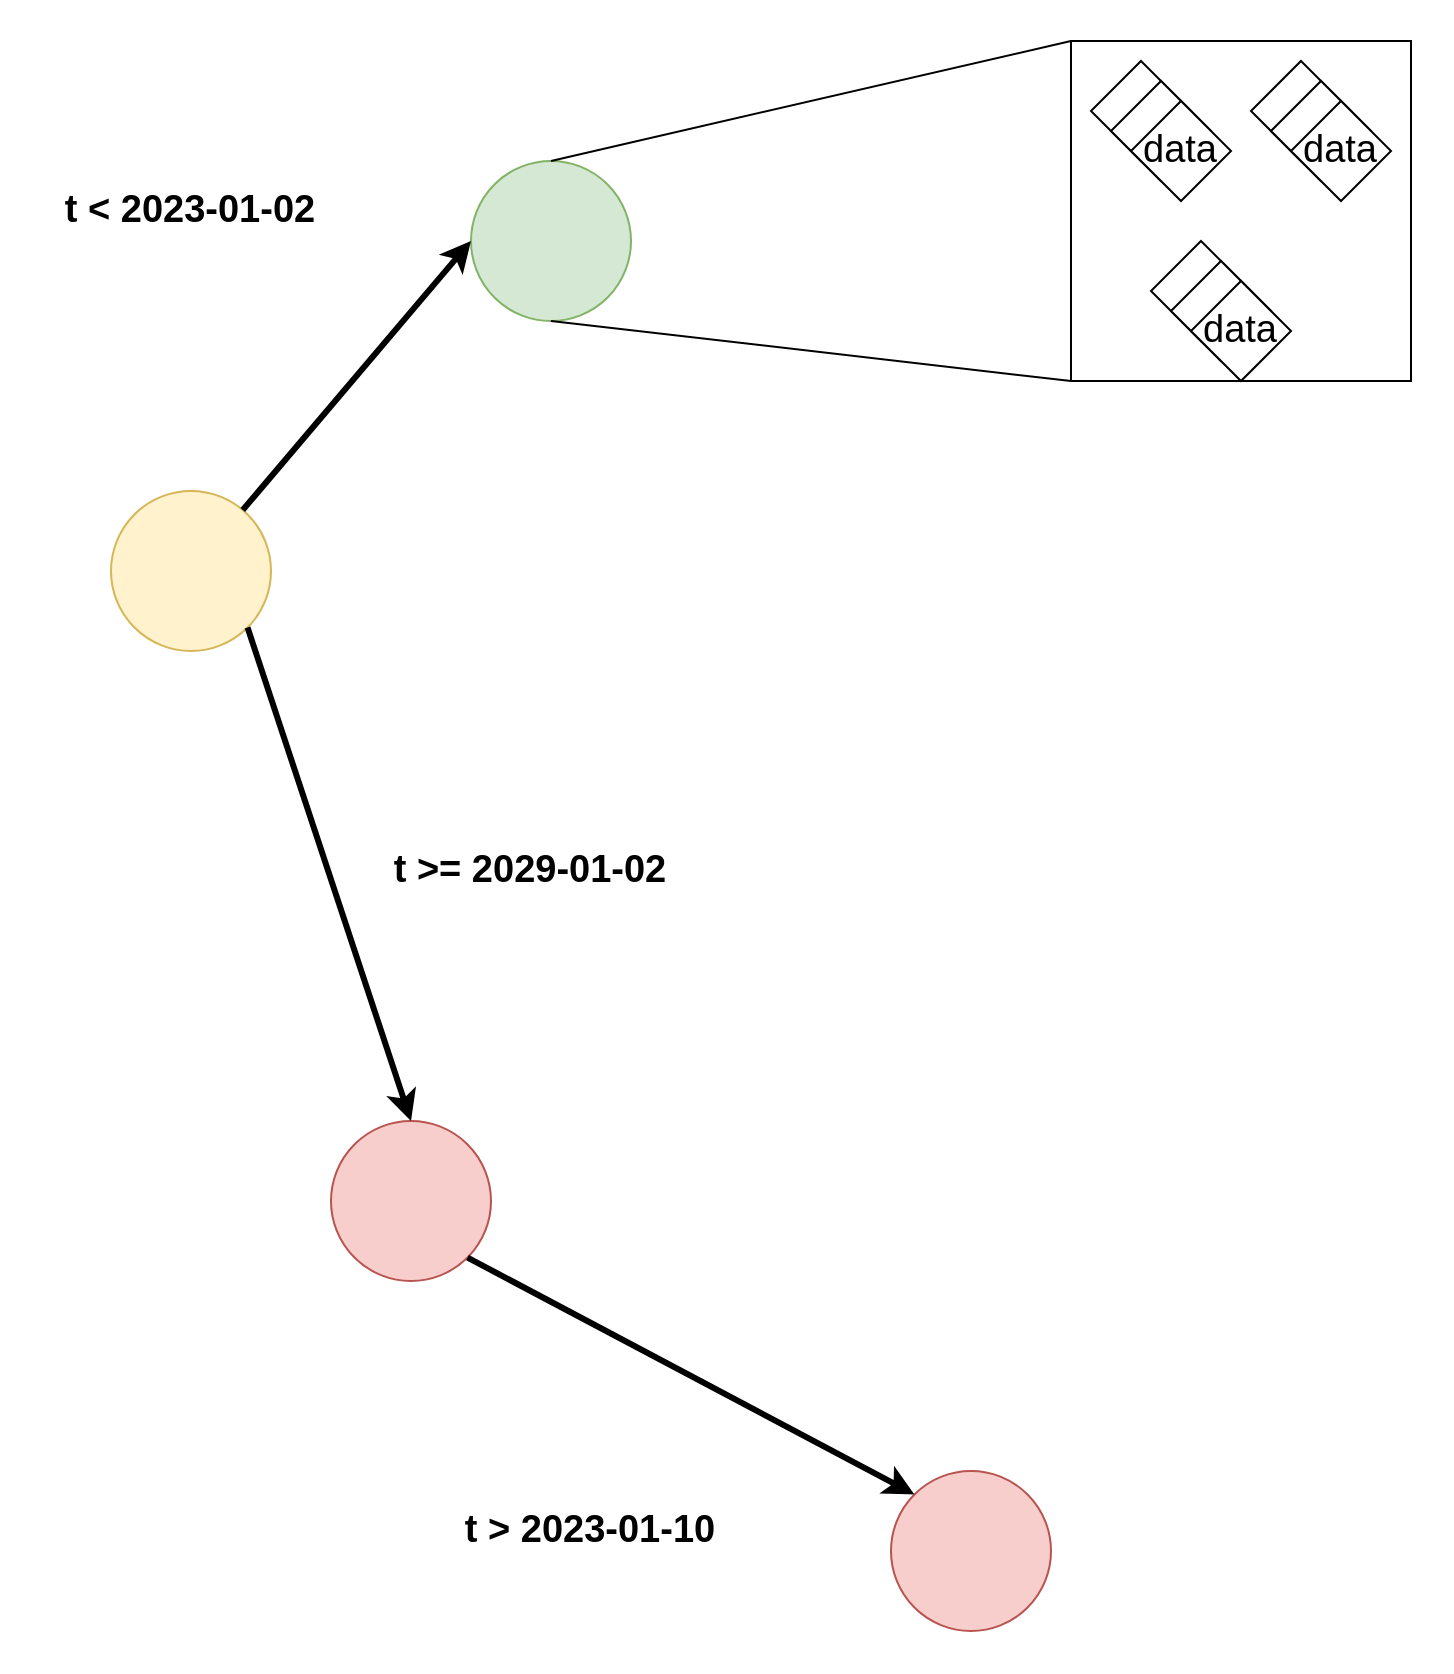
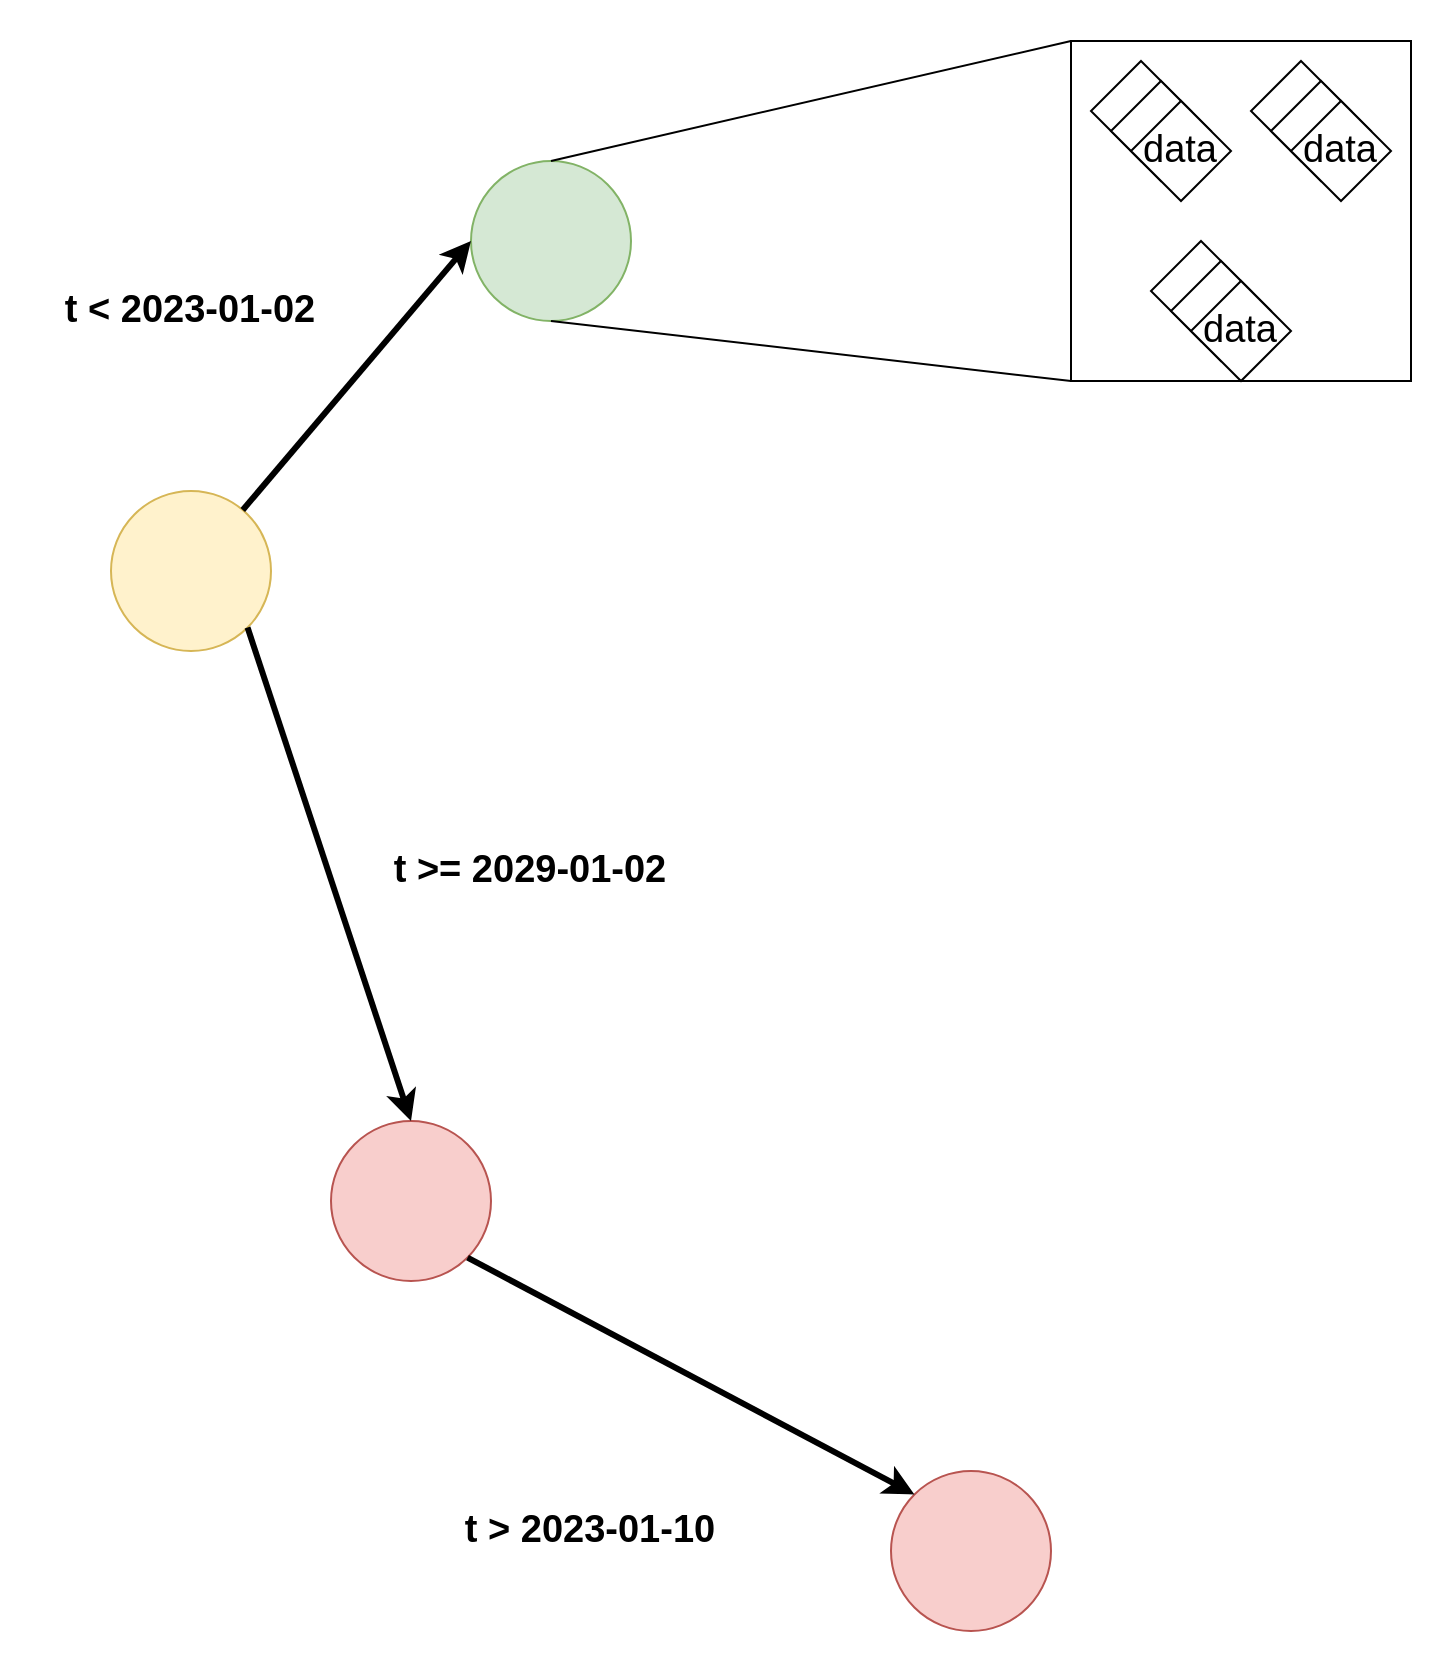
node "t < 2023-01-02": moved (191, 211) -> (191, 311)
